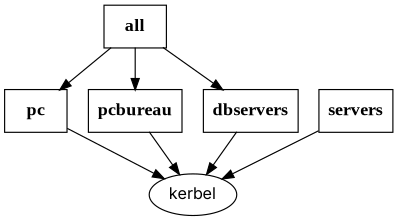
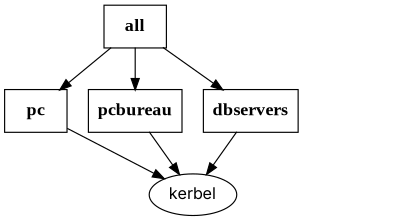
node "servers": removed
